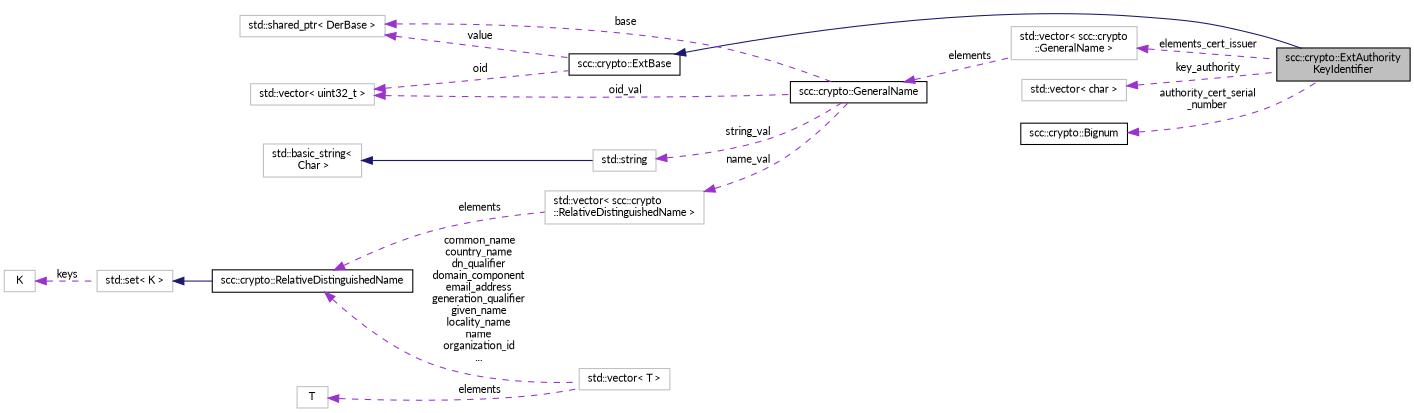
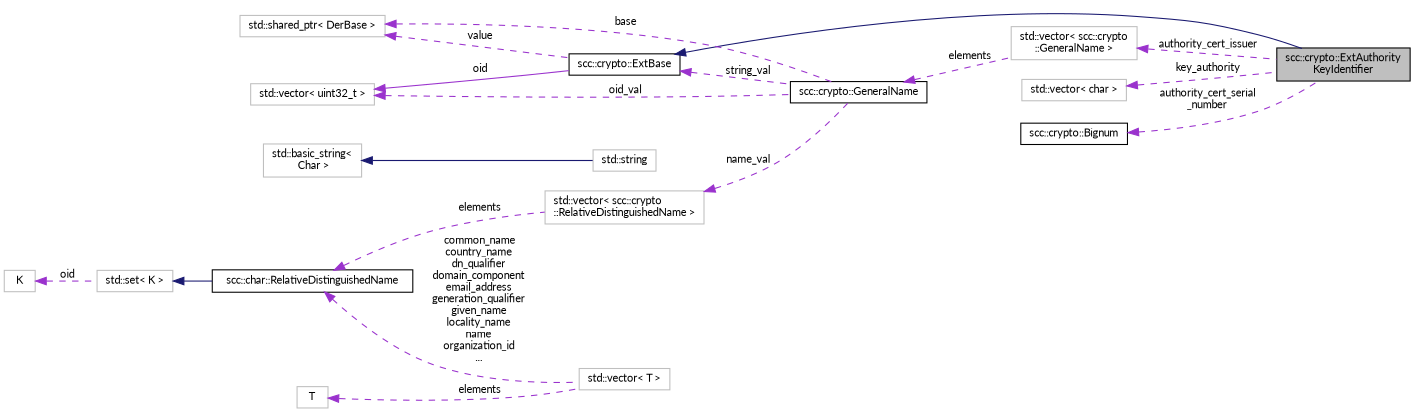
edge "scc::crypto::ExtAuthority KeyIdentifier" -> "std::vector< scc::crypto ::GeneralName >": label " elements_cert_issuer" -> " authority_cert_issuer"
edge "scc::crypto::ExtBase" -> "std::vector< uint32_t >": style dashed -> solid
edge "scc::crypto::GeneralName" -> "std::string": now "scc::crypto::GeneralName" -> "scc::crypto::ExtBase"
edge "std::set< K >" -> "K": label " keys" -> " oid"
node "scc::crypto::RelativeDistinguishedName": label "scc::crypto::RelativeDistinguishedName" -> "scc::char::RelativeDistinguishedName"
